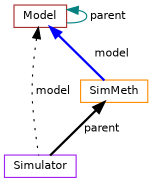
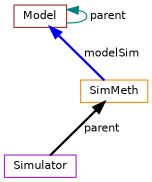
edge "SimMeth" -> "Model": label " model" -> " modelSim"
edge "Simulator" -> "Model": removed, label "model"
